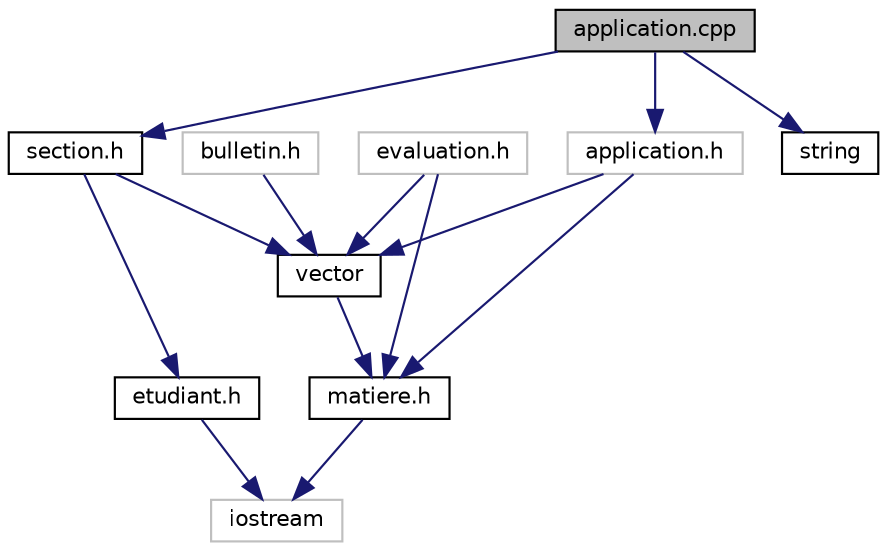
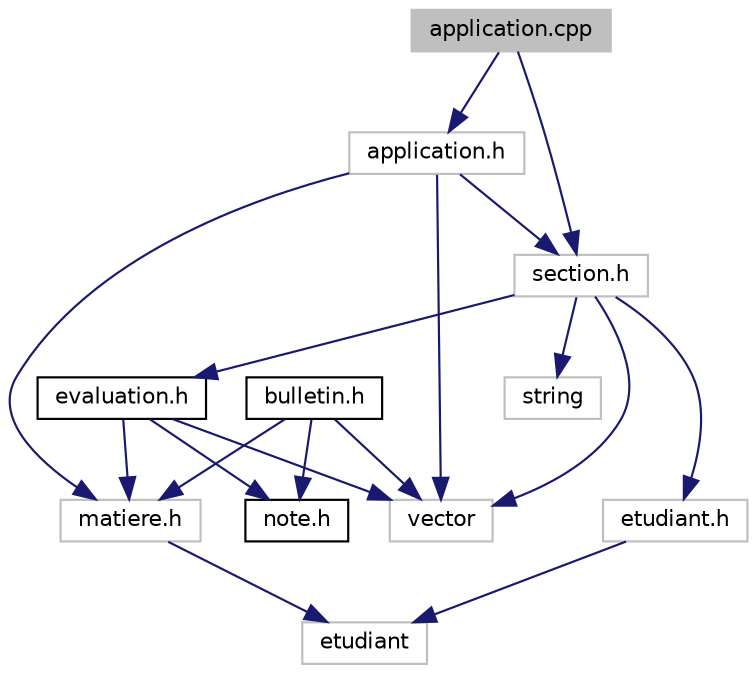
node "application.cpp": color black -> grey75
edge "application.cpp" -> "string": now "section.h" -> "string"
node "section.h": color black -> grey75
node "bulletin.h": color grey75 -> black
node "evaluation.h": color grey75 -> black
node "string": color black -> grey75
edge "application.h" -> "section.h": added
node "vector": color black -> grey75
edge "vector" -> "matiere.h": now "bulletin.h" -> "matiere.h"
edge "section.h" -> "evaluation.h": added
node "etudiant.h": color black -> grey75
node "matiere.h": color black -> grey75
node "iostream": label "iostream" -> "etudiant"
node "note.h": added
